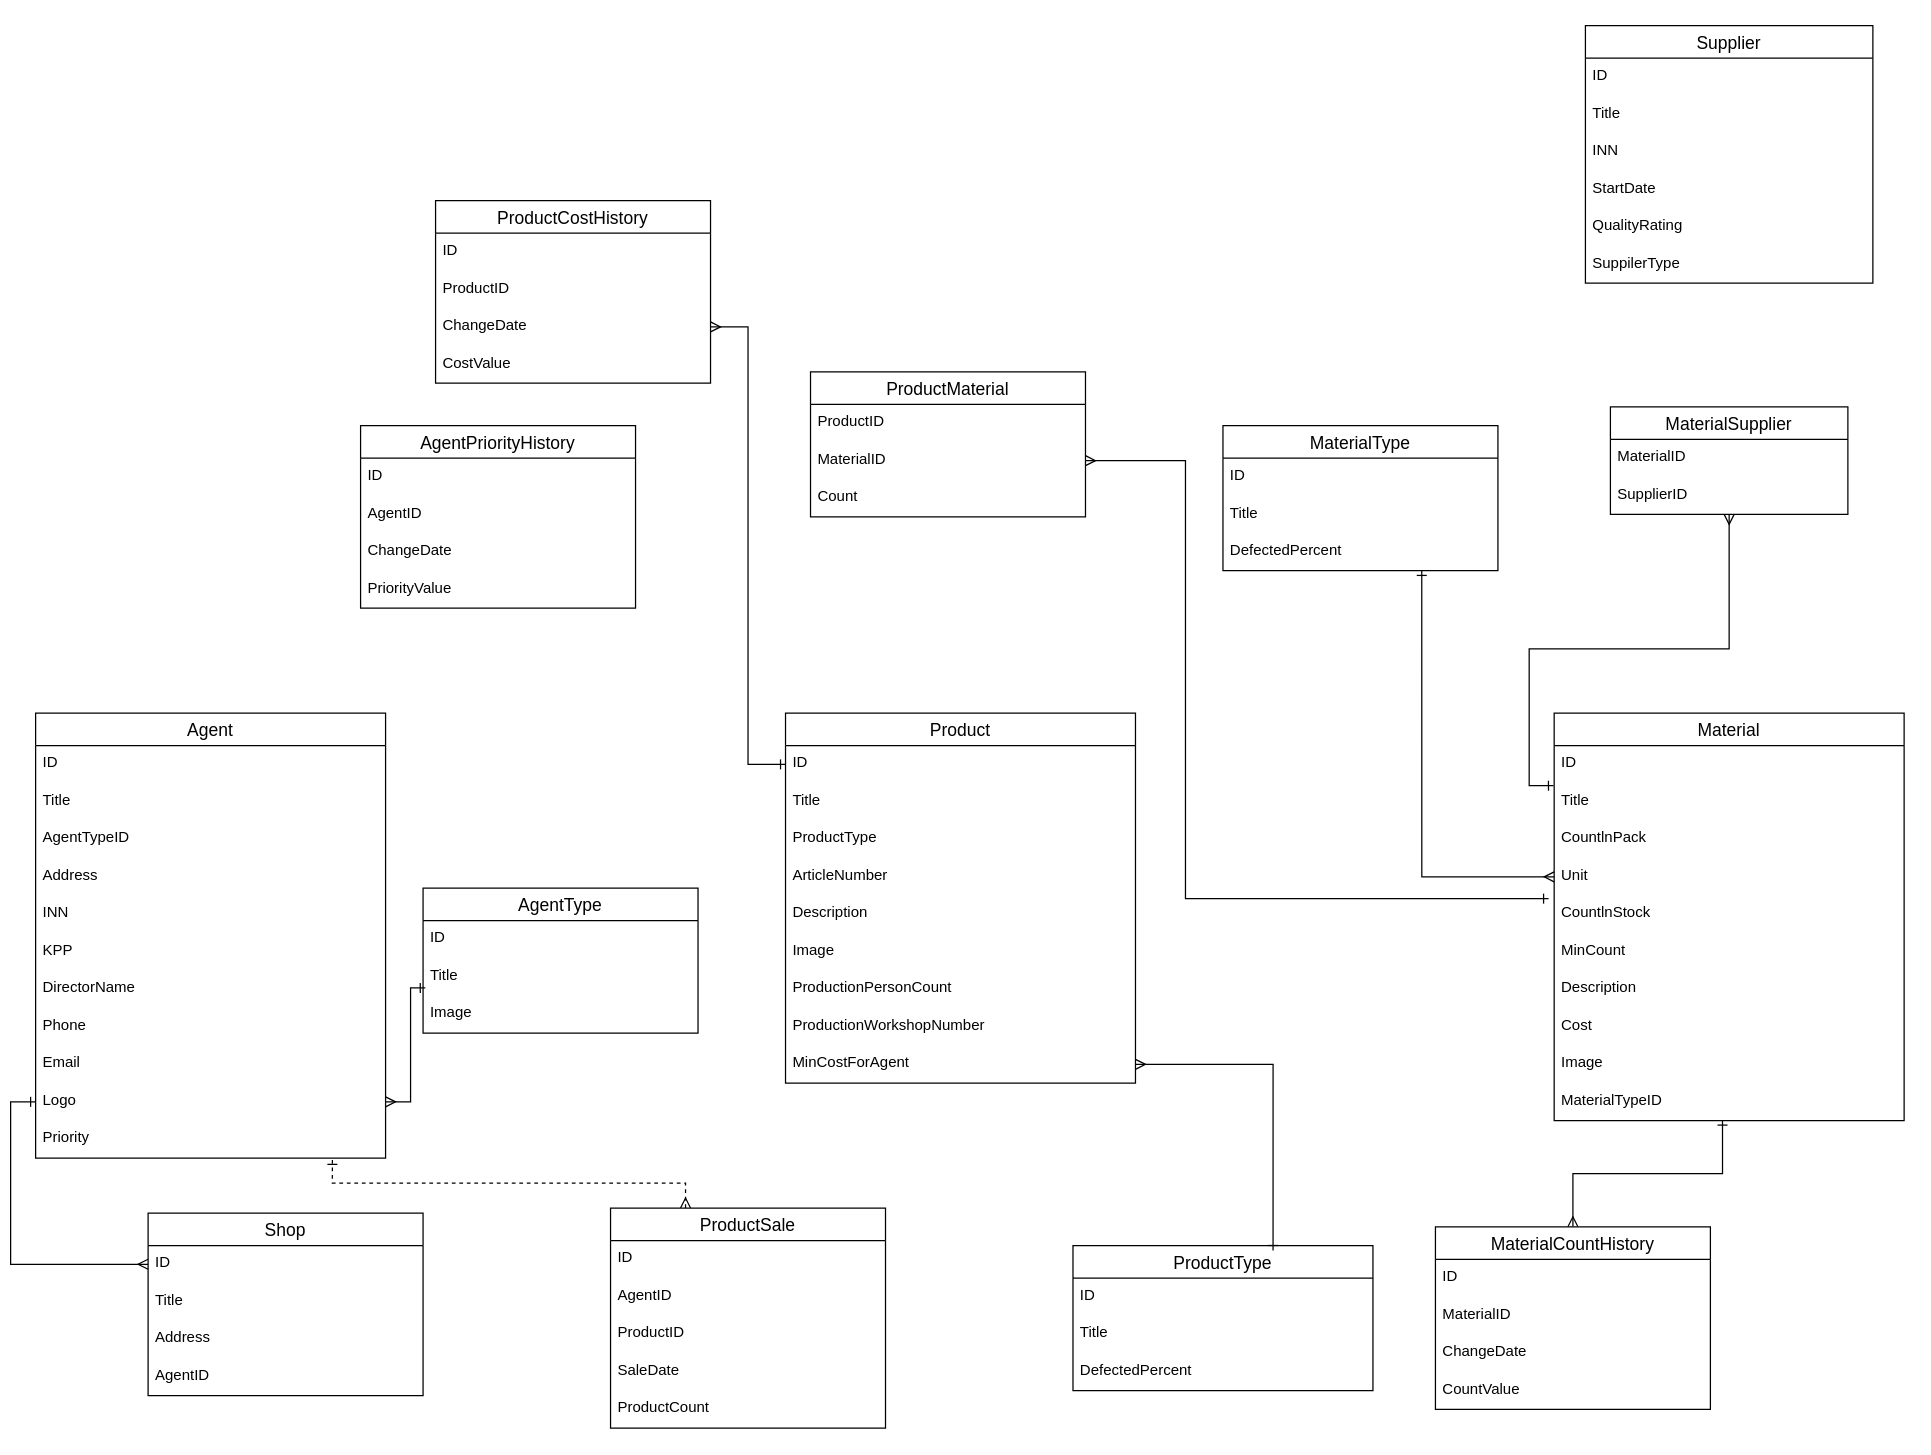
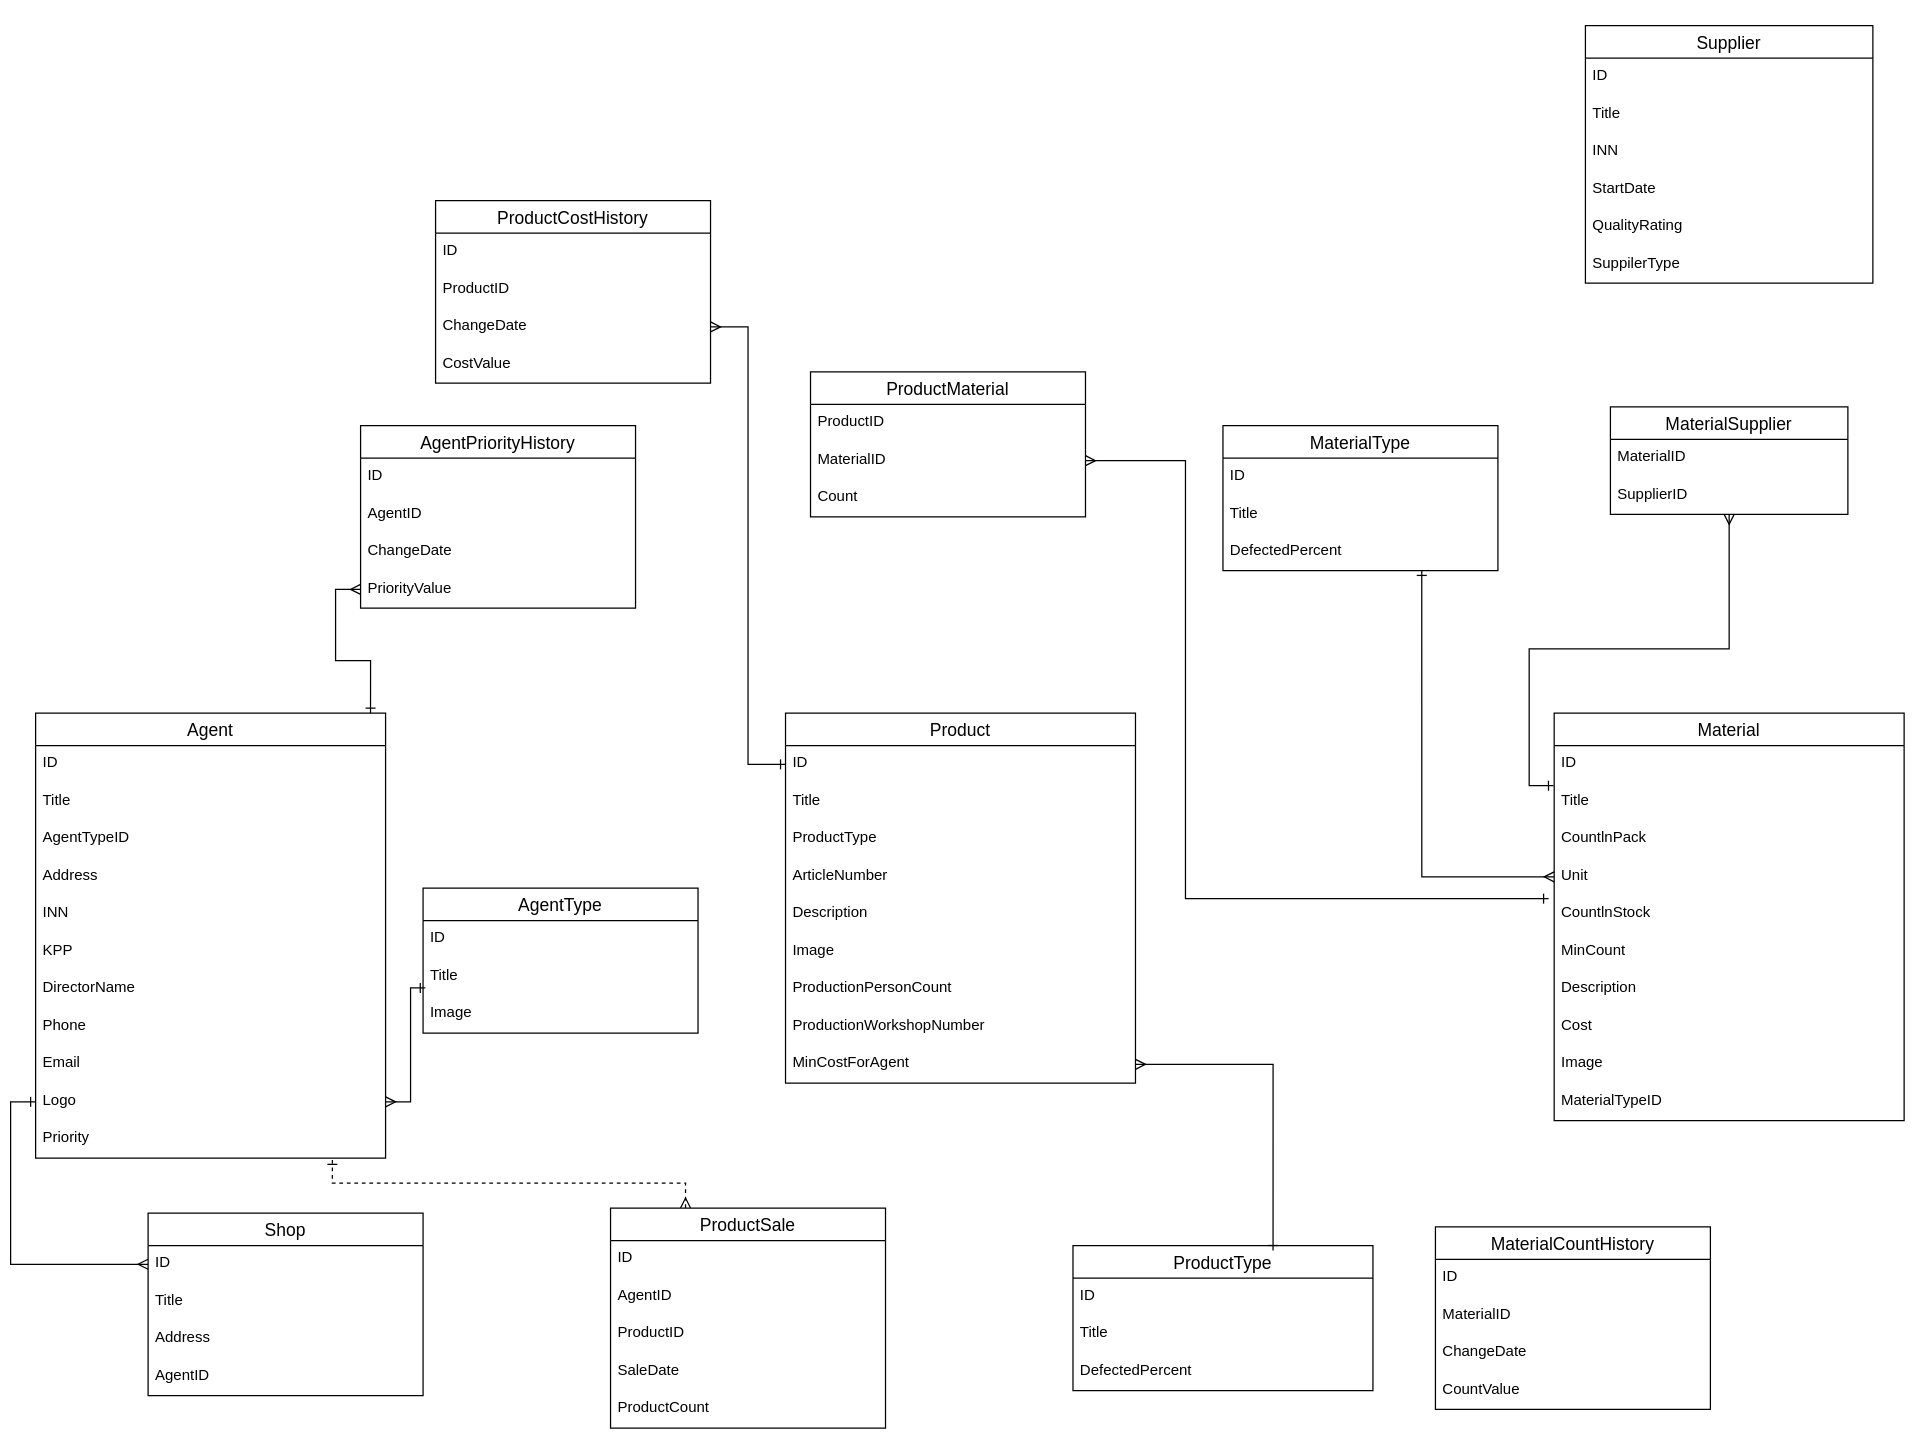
edge "PriorityValue" -- "Agent": added
edge "MaterialTypeID" -- "MaterialCountHistory": removed
